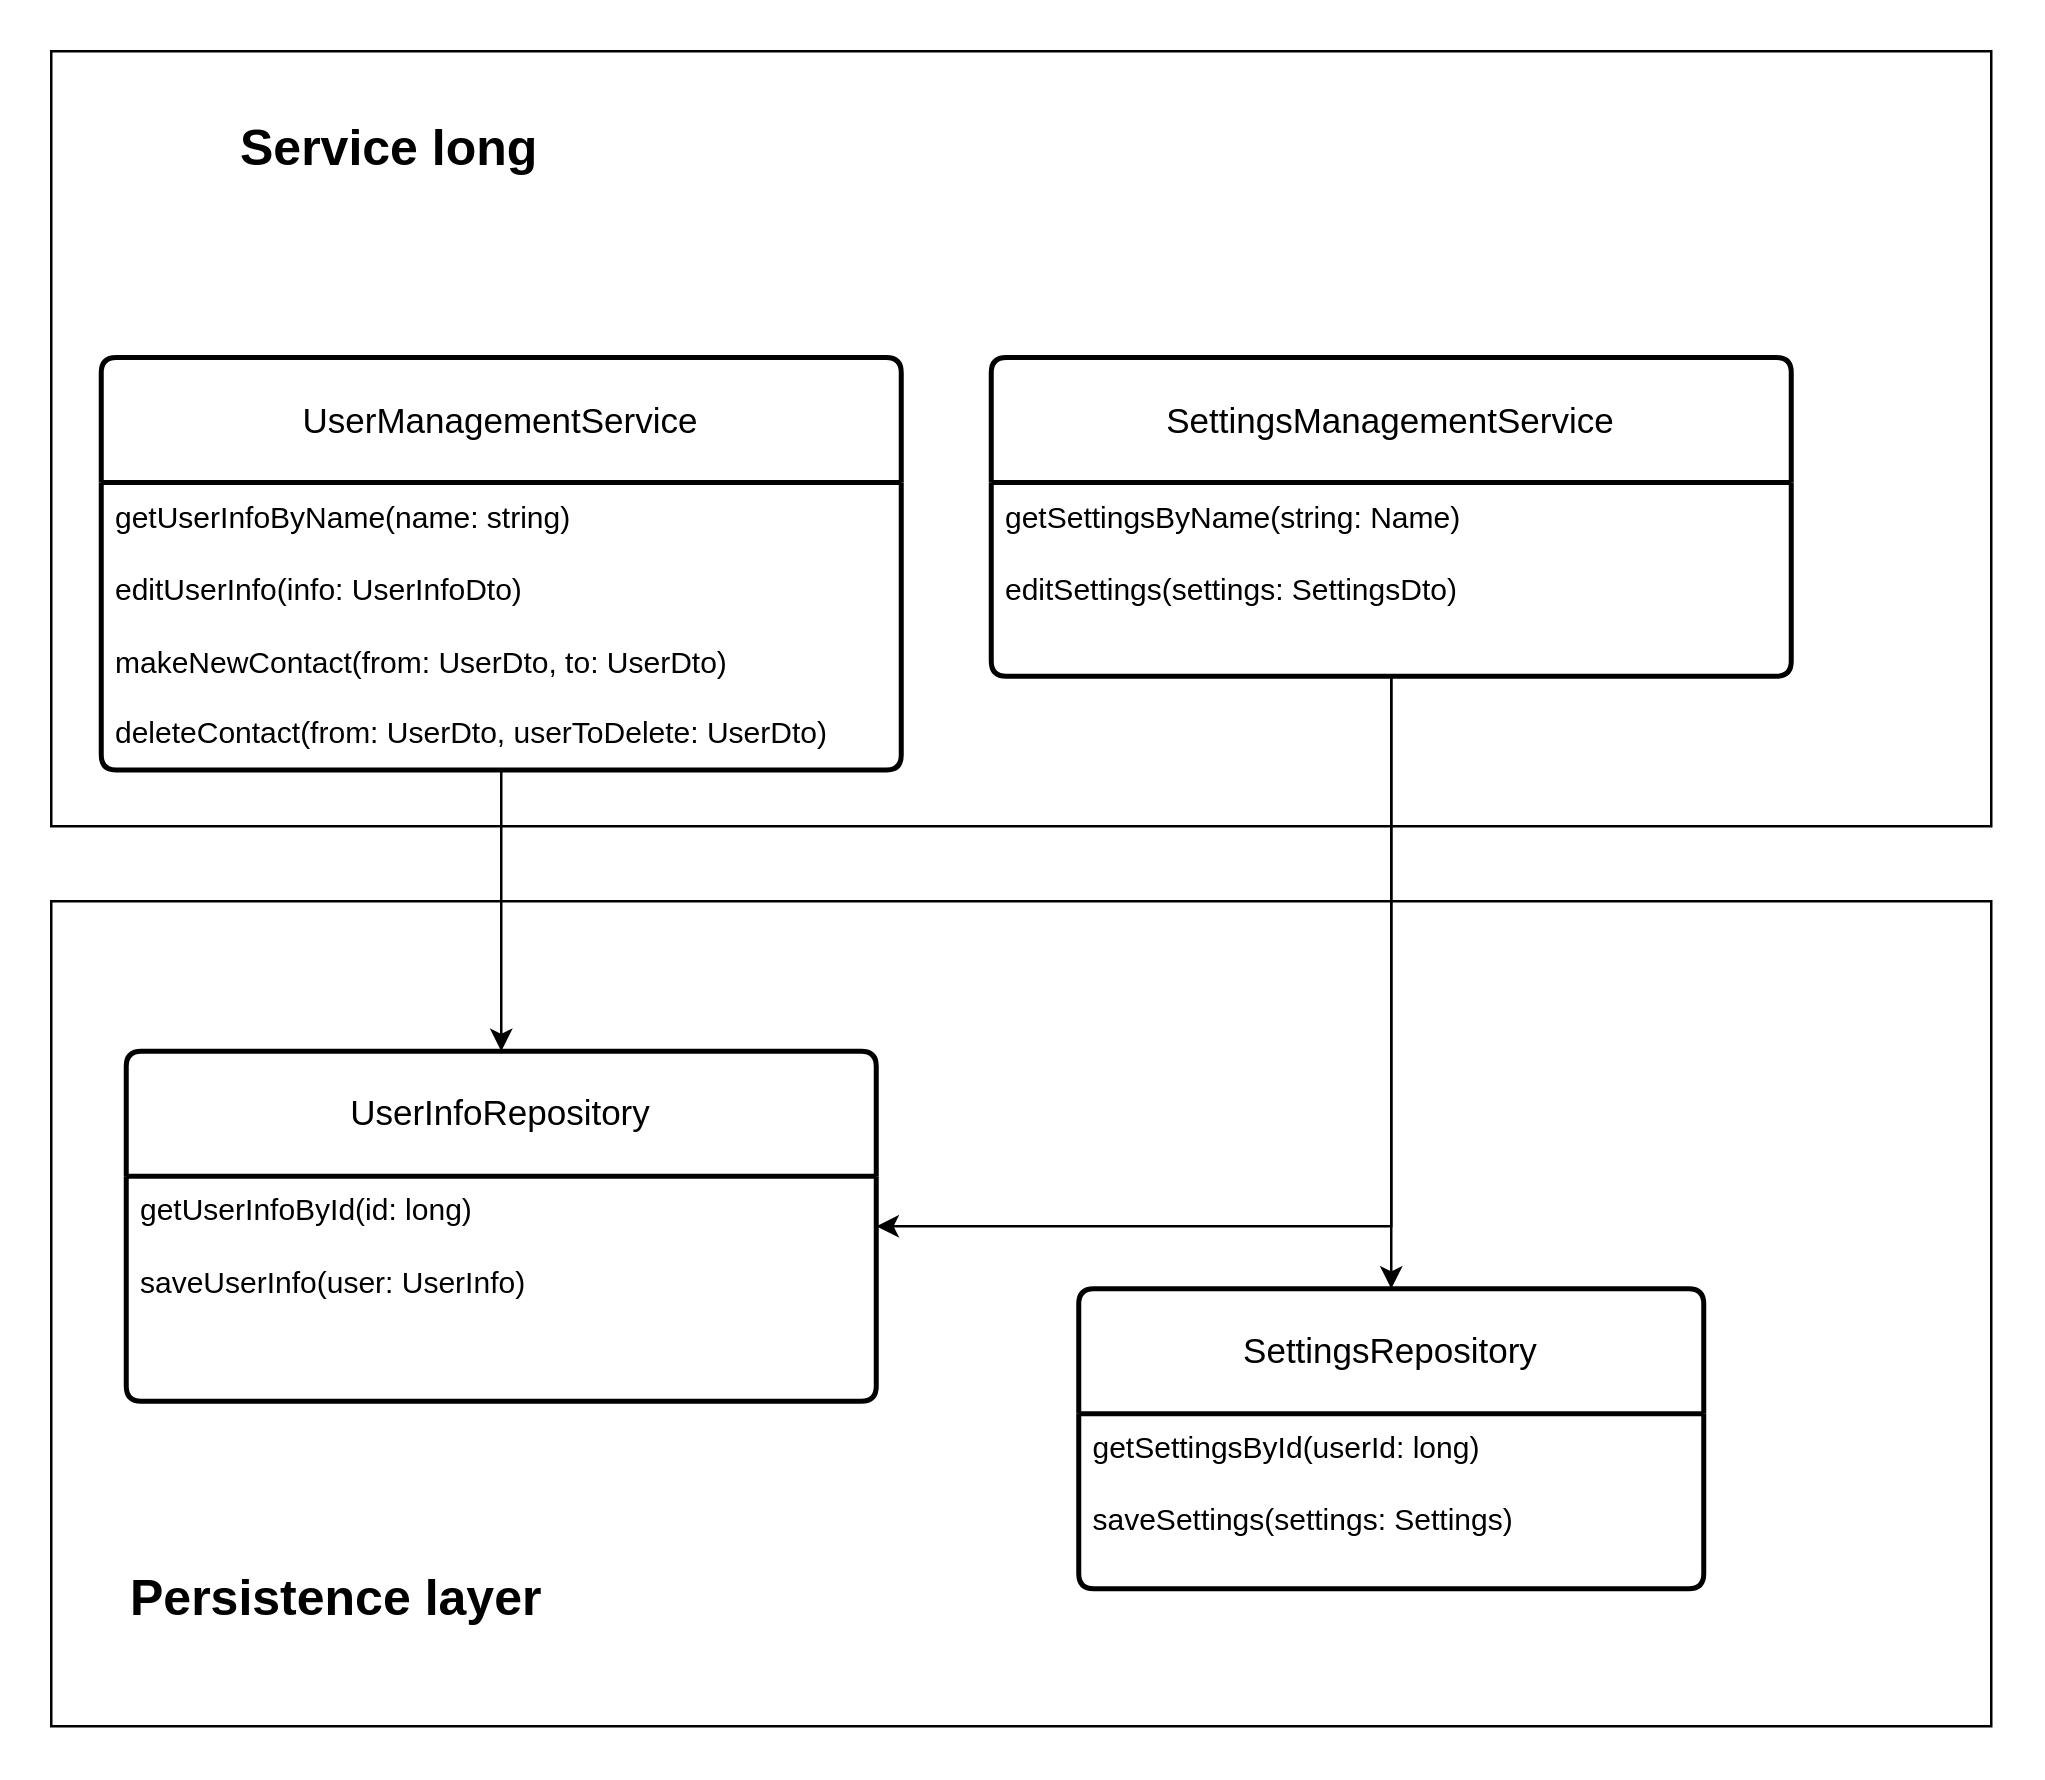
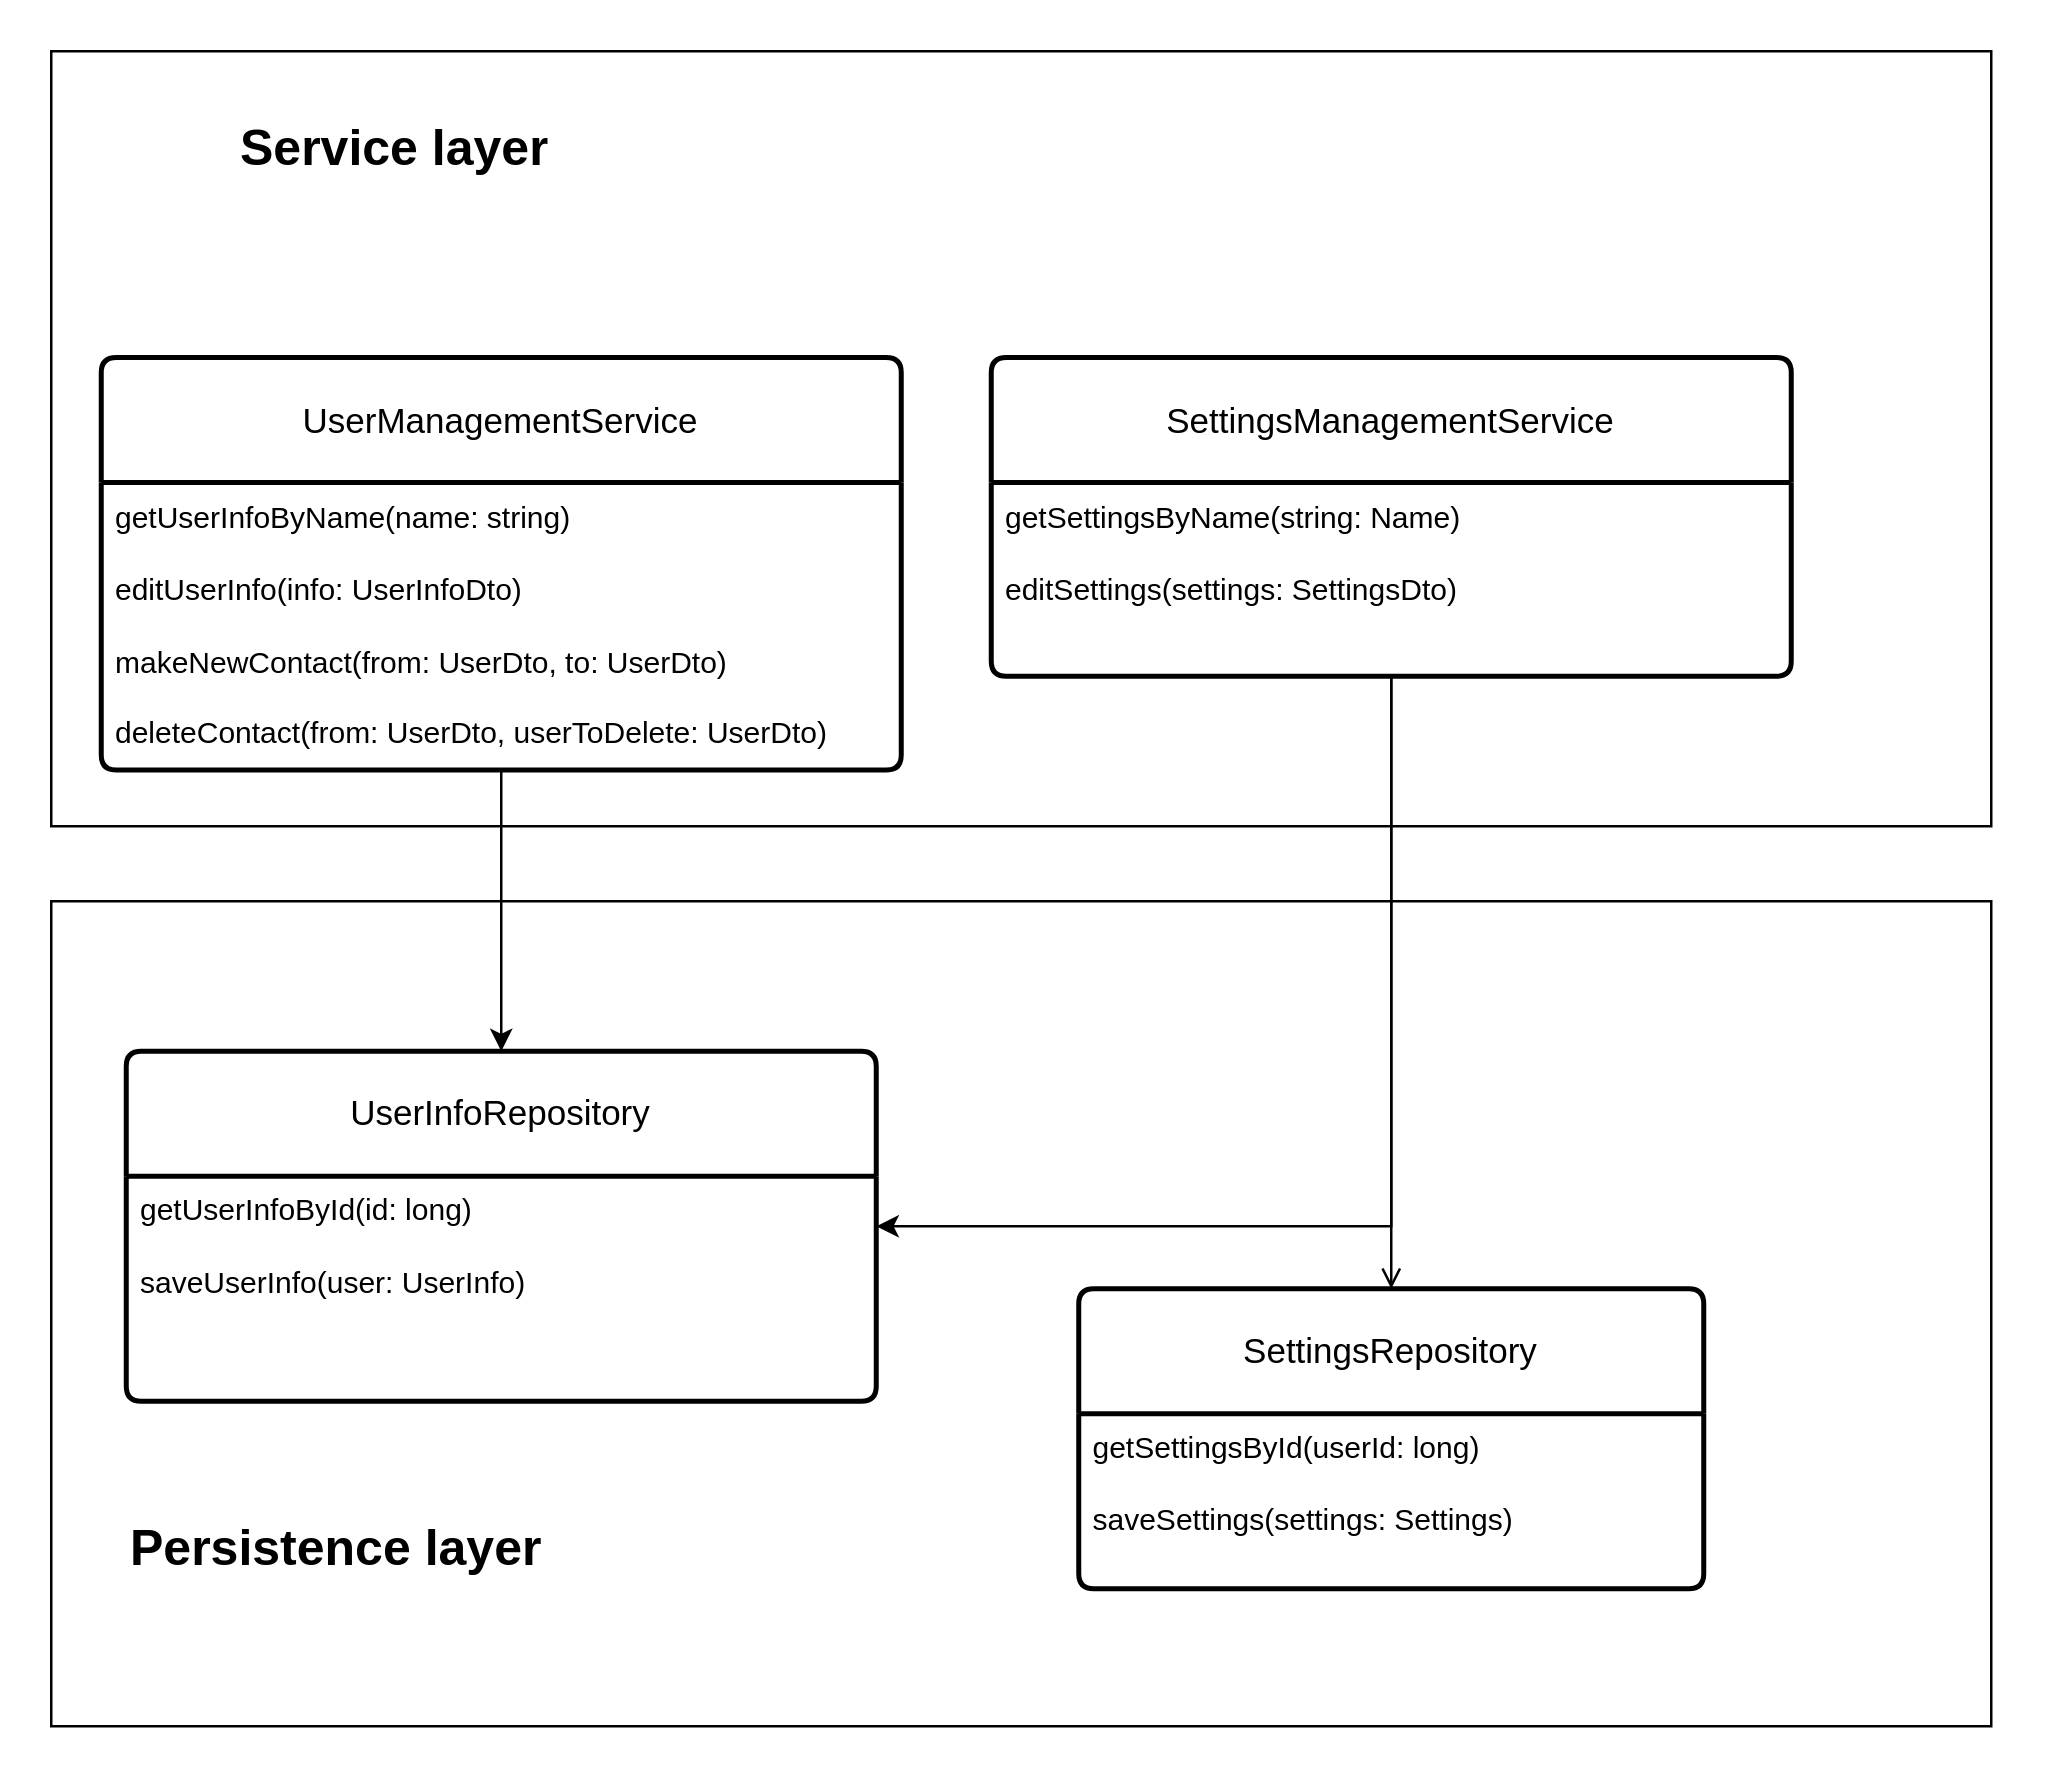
node "Service long": label "Service long" -> "Service layer"
edge "SettingsManagementService" -> "SettingsRepository": arrowhead classic -> open
node "Persistence layer": moved (429, 1589) -> (429, 1539)
